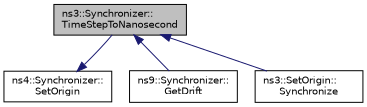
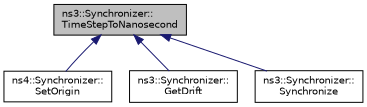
edge "ns3::Synchronizer:: TimeStepToNanosecond" -> "ns4::Synchronizer:: SetOrigin": reversed
node "ns9::Synchronizer:: GetDrift": label "ns9::Synchronizer:: GetDrift" -> "ns3::Synchronizer:: GetDrift"
node "ns3::SetOrigin:: Synchronize": label "ns3::SetOrigin:: Synchronize" -> "ns3::Synchronizer:: Synchronize"
